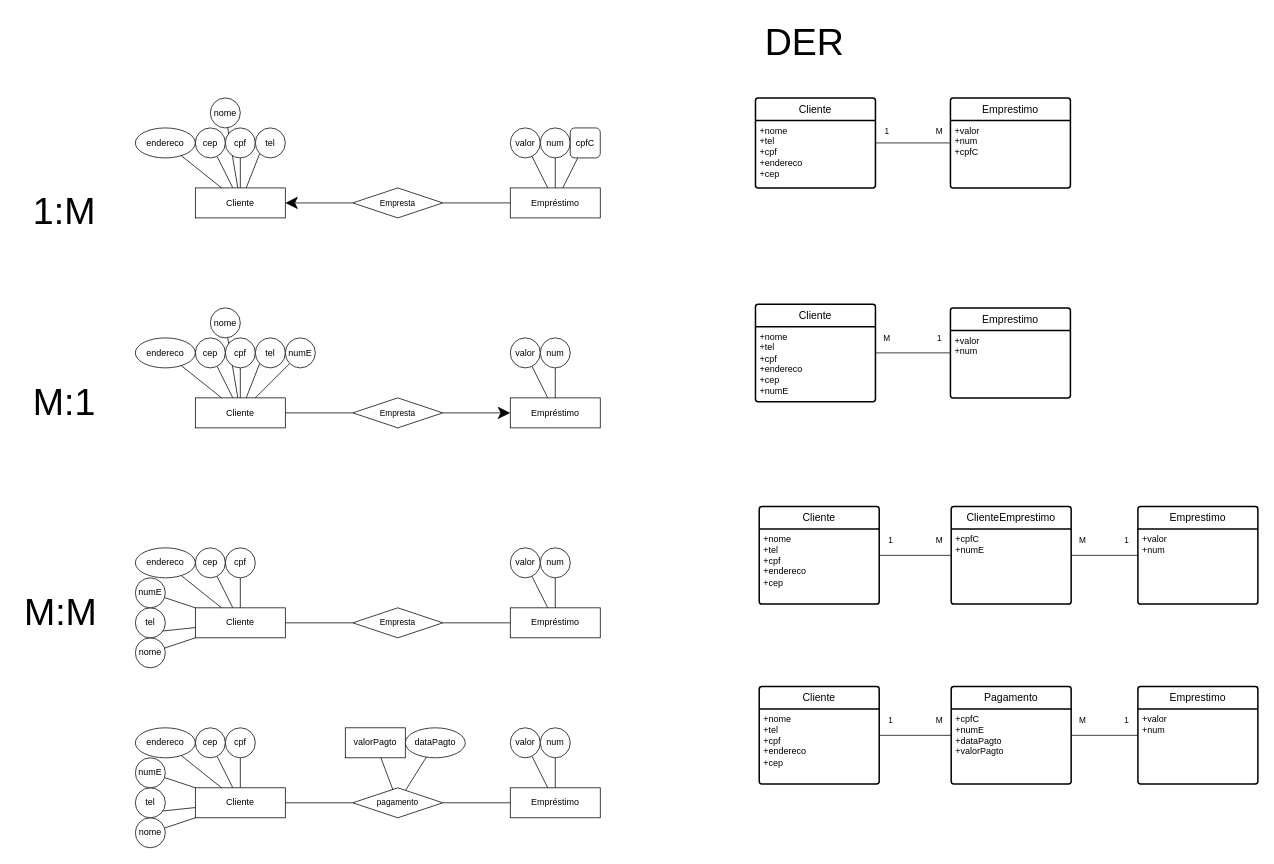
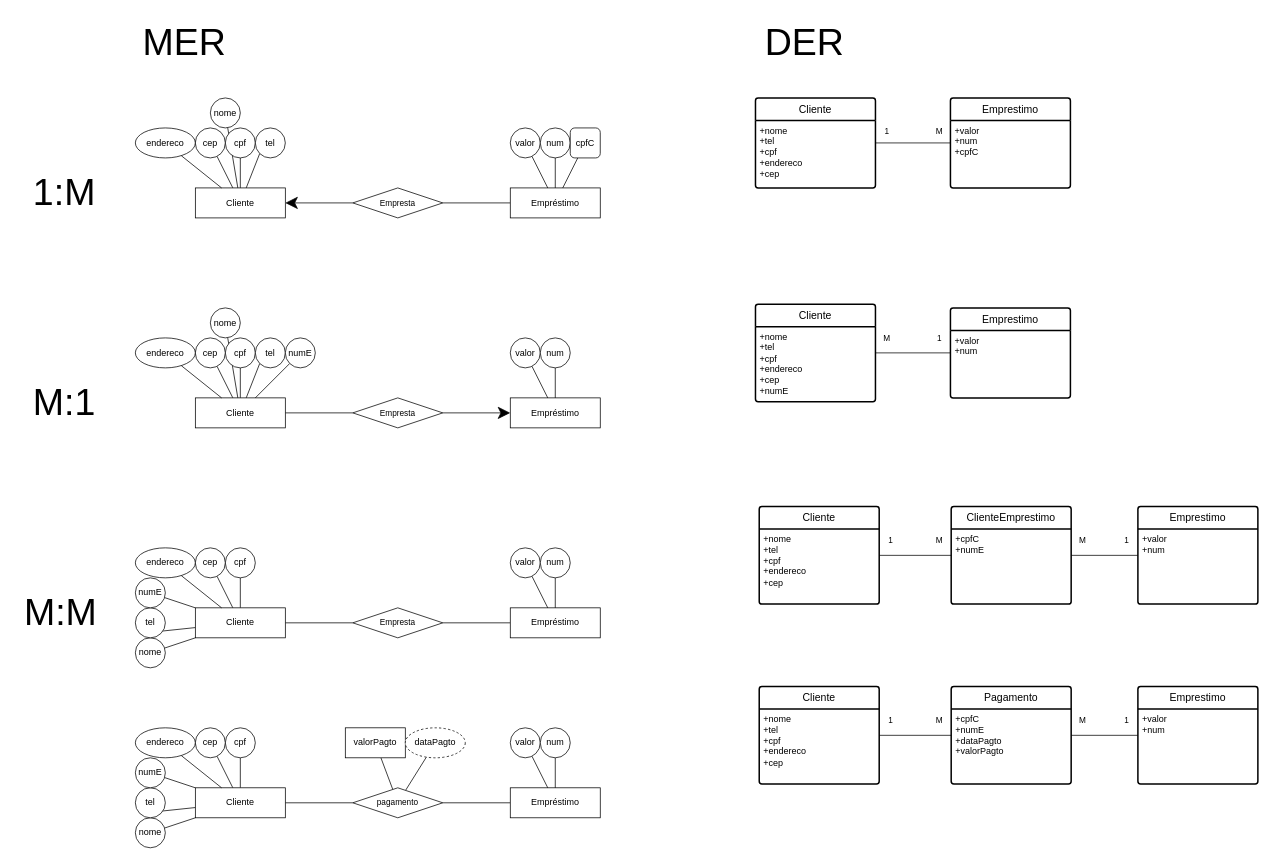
node "MER": added
node "1:M": moved (64, 210) -> (64, 192)
node "dataPagto": style solid -> dashed
